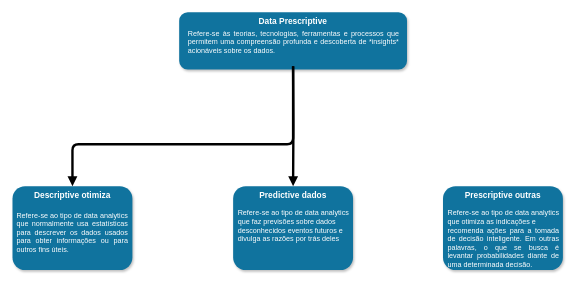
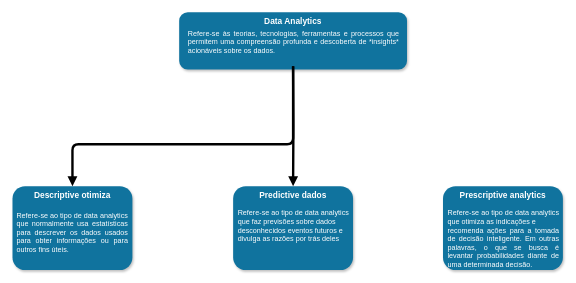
node "Data Prescriptive": label "Data Prescriptive" -> "Data Analytics"
node "Prescriptive outras": label "Prescriptive outras" -> "Prescriptive analytics"
